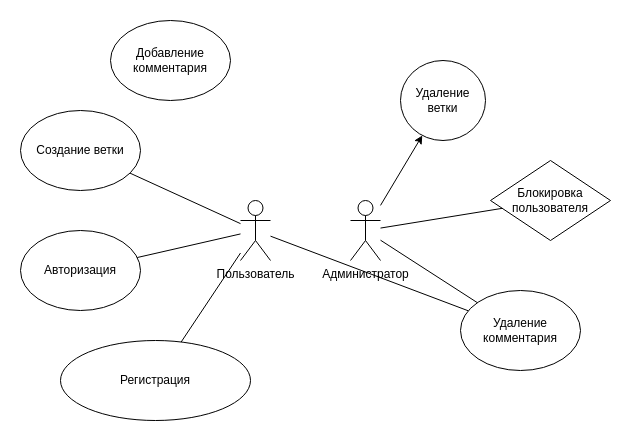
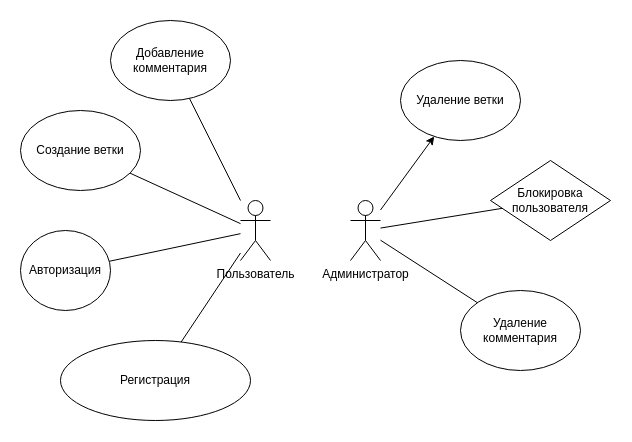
node "Удаление ветки": size 85x80 -> 120x80
node "Авторизация": size 120x80 -> 90x80
edge "Пользователь" -- "Удаление комментария": now "Пользователь" -- "Добавление комментария"
